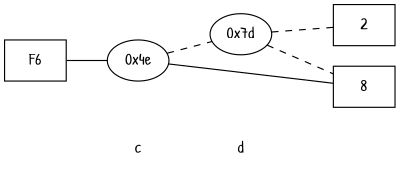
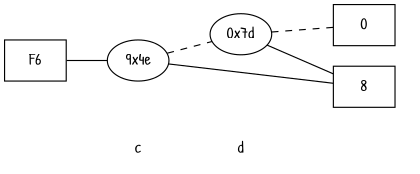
node "2": label "2" -> "0"
edge "0x7d" -- "8": style dashed -> solid
node "0x4e": label "0x4e" -> "9x4e"
